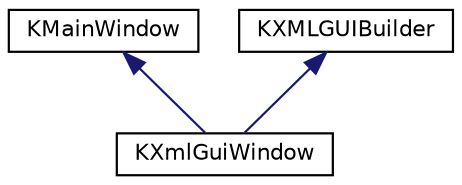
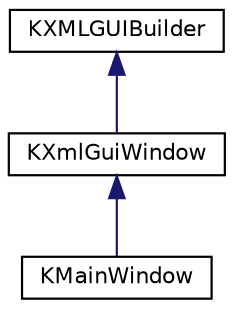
edge "KXmlGuiWindow" -> "KMainWindow": reversed
